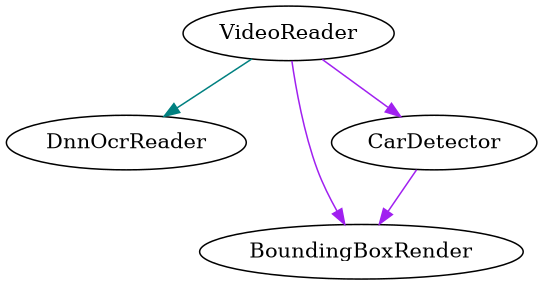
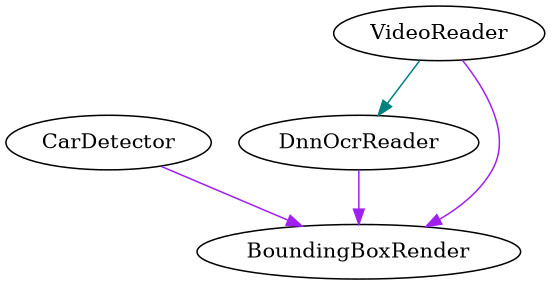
edge "VideoReader" -> "CarDetector": removed
edge "DnnOcrReader" -> "BoundingBoxRender": added
